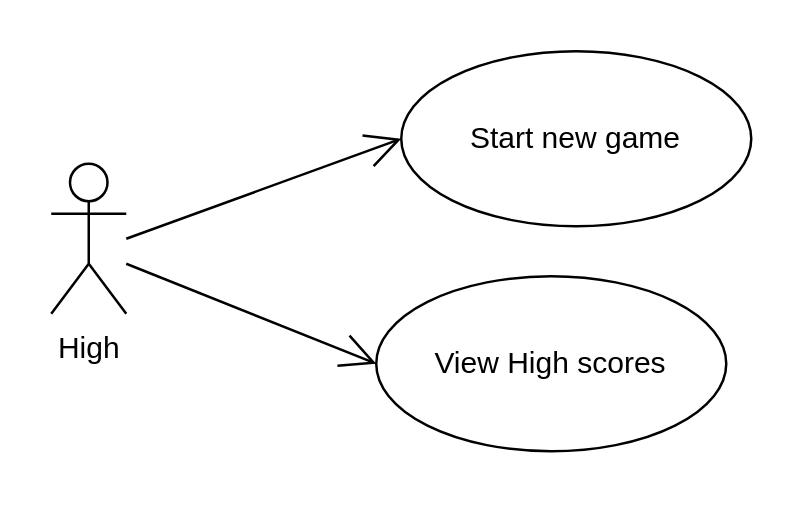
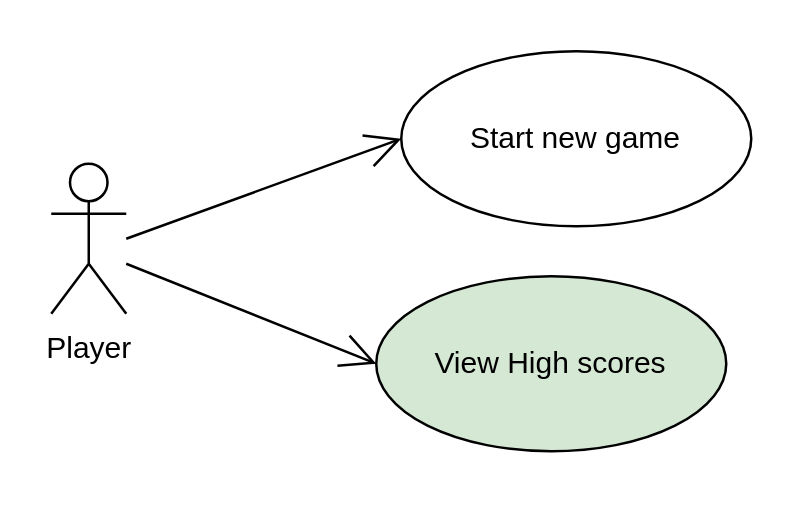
node "High": label "High" -> "Player"
node "View High scores": fillcolor #ffffff -> #d5e8d4
